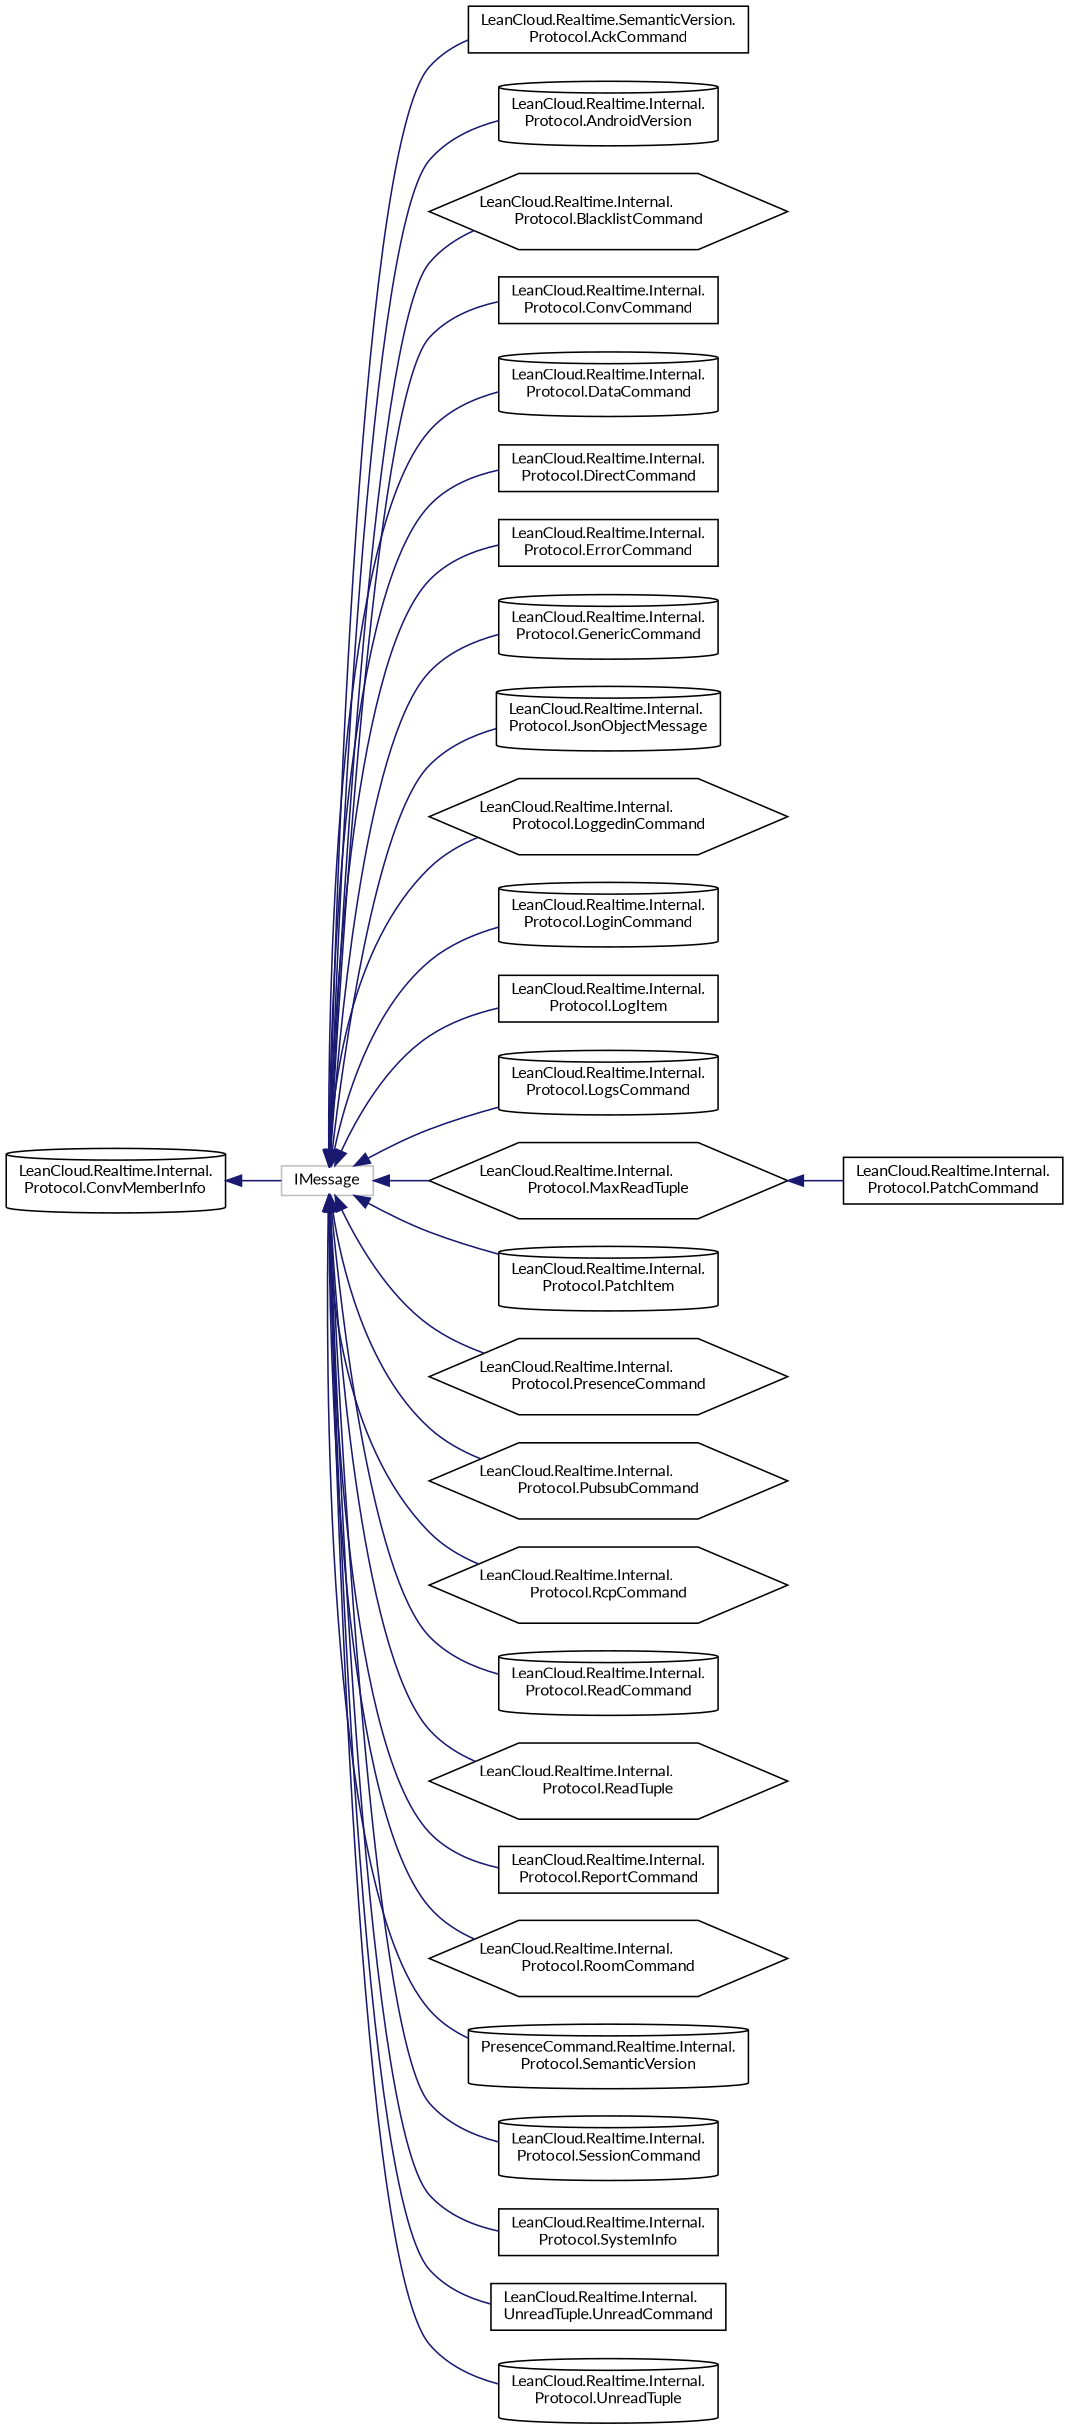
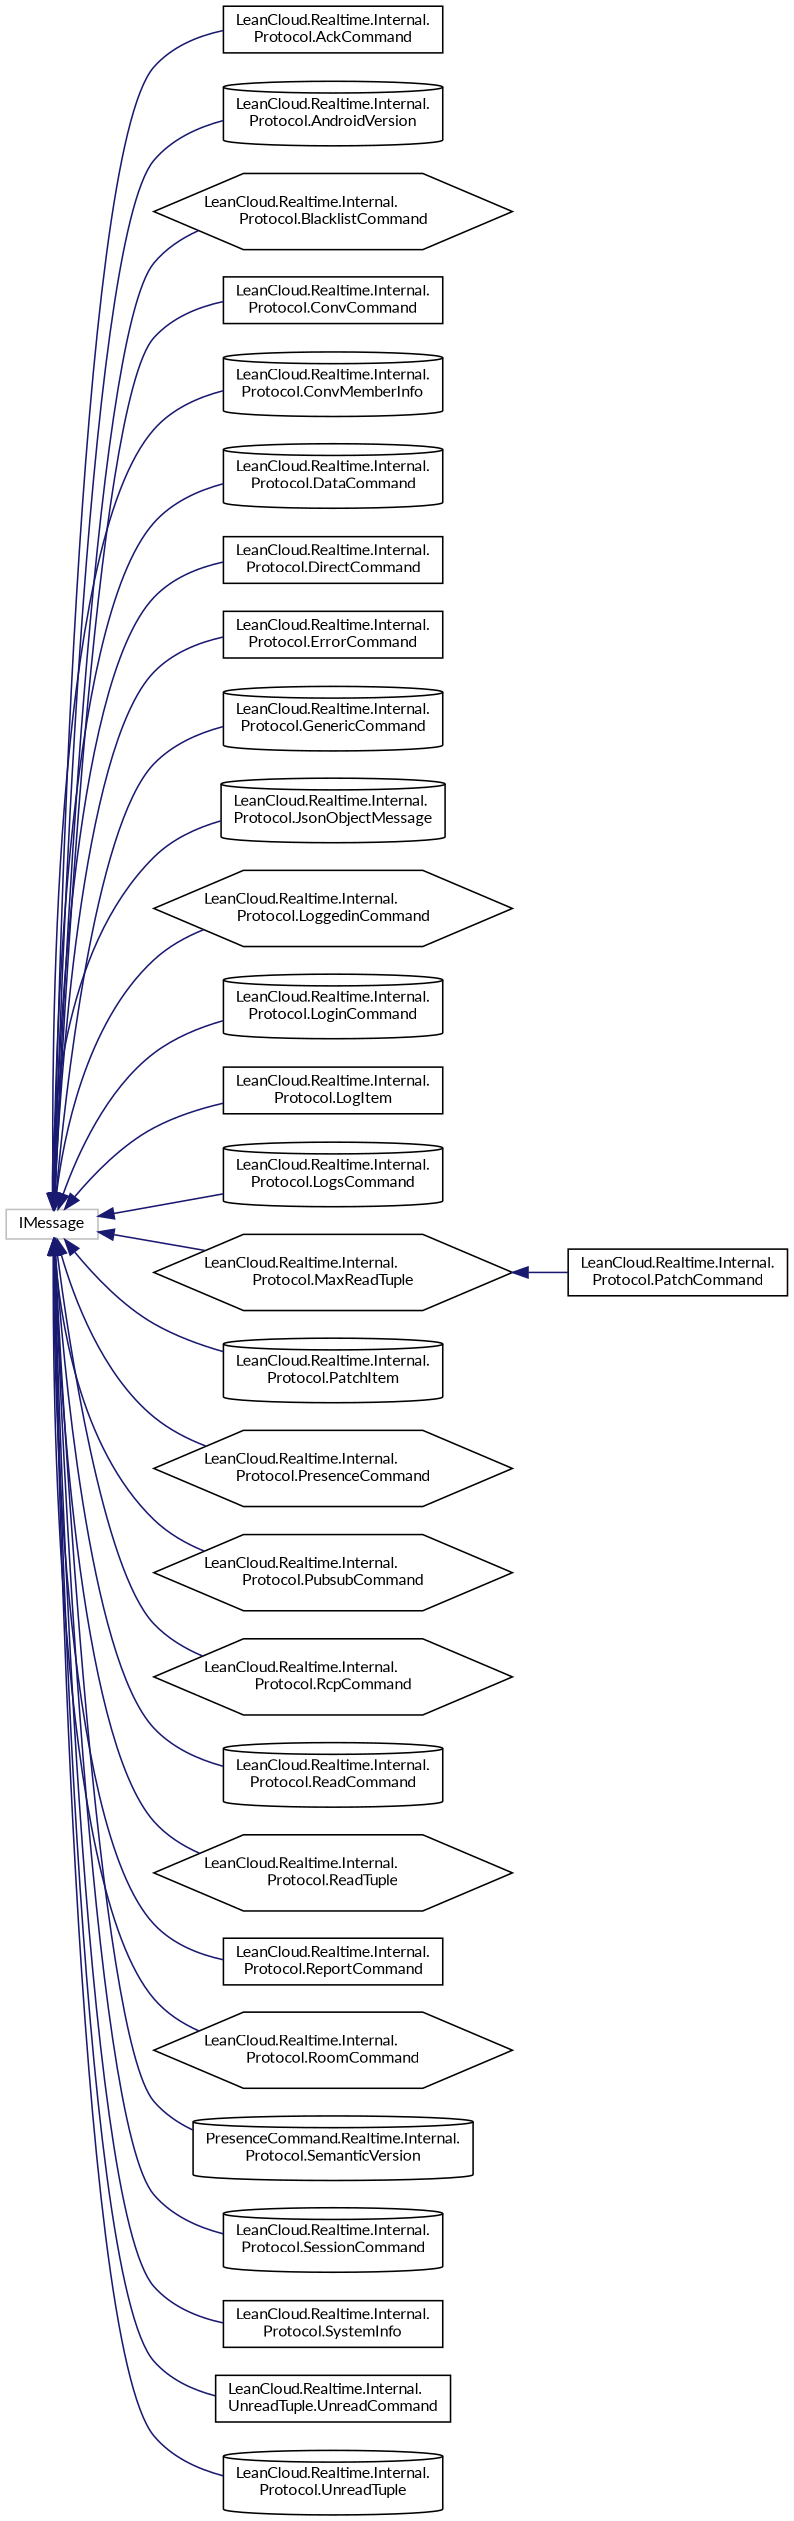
node "LeanCloud.Realtime.SemanticVersion. Protocol.AckCommand": label "LeanCloud.Realtime.SemanticVersion. Protocol.AckCommand" -> "LeanCloud.Realtime.Internal. Protocol.AckCommand"
edge "IMessage" -> "LeanCloud.Realtime.Internal. Protocol.ConvMemberInfo": reversed
